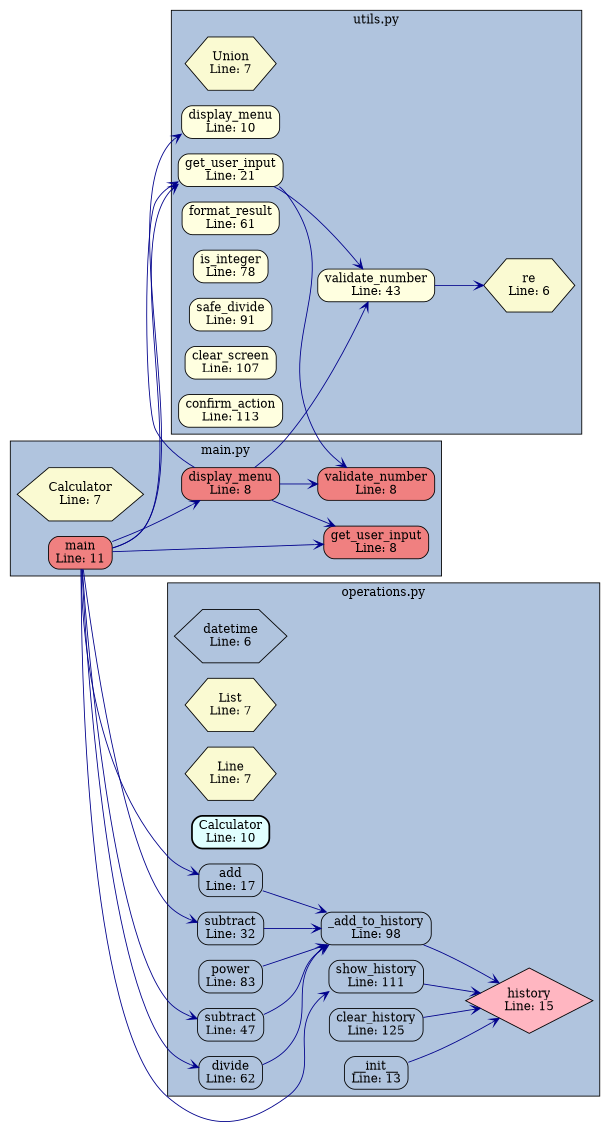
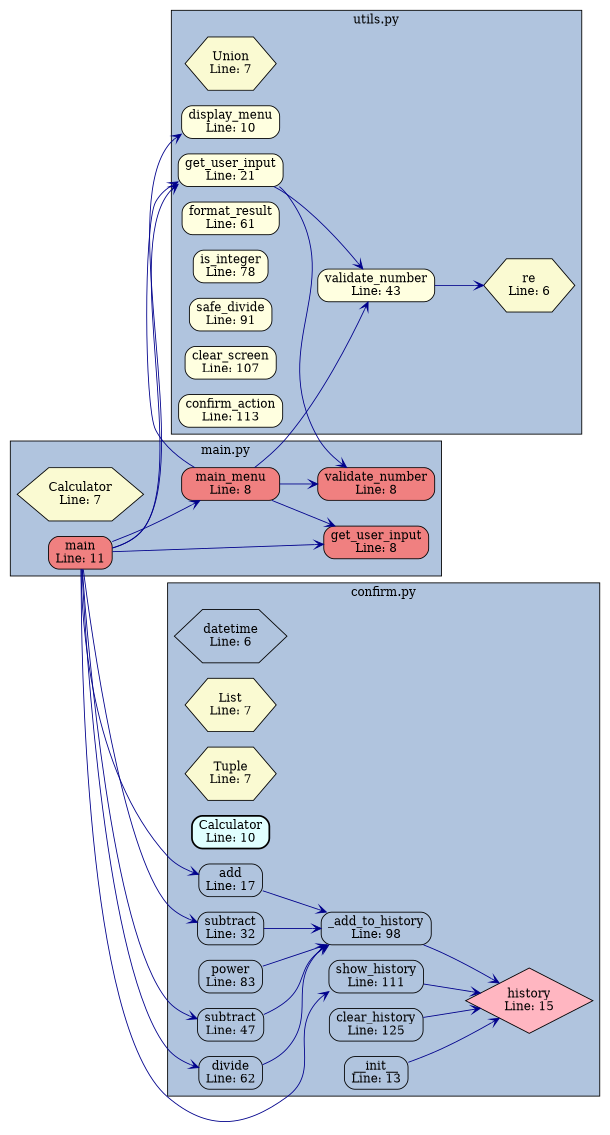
node "display_menu Line: 8": label "display_menu Line: 8" -> "main_menu Line: 8"
cluster "operations.py": label "operations.py" -> "confirm.py"
node "Line Line: 7": label "Line Line: 7" -> "Tuple Line: 7"
